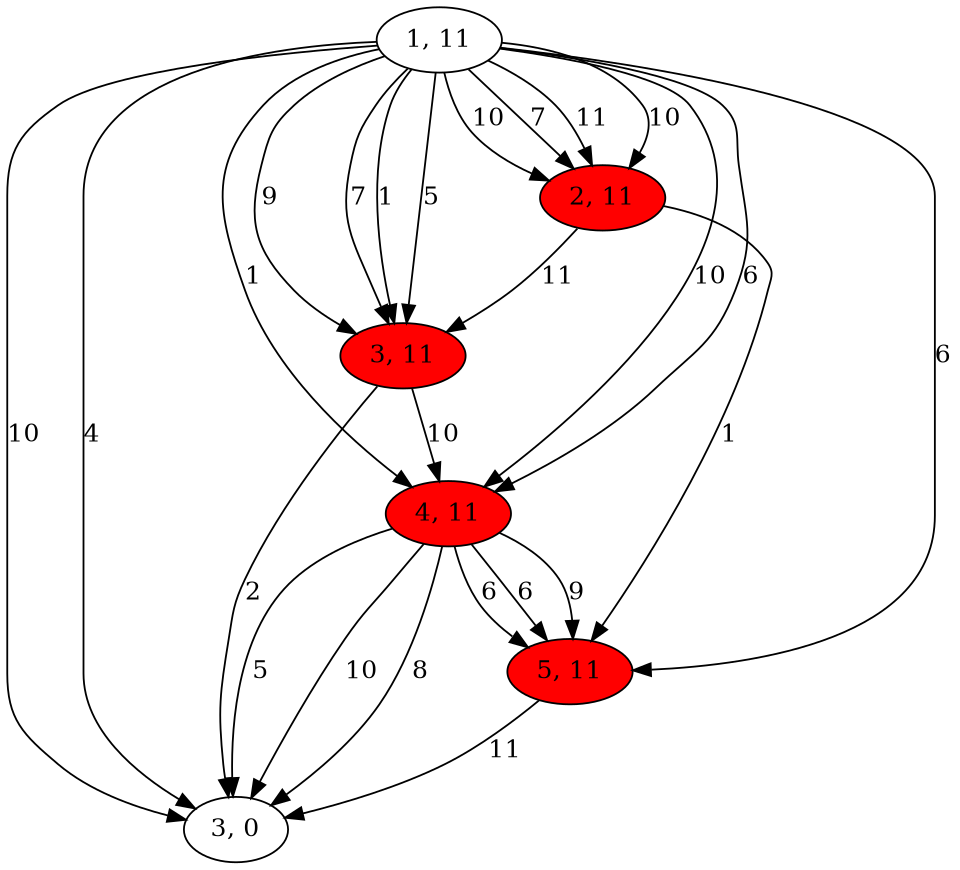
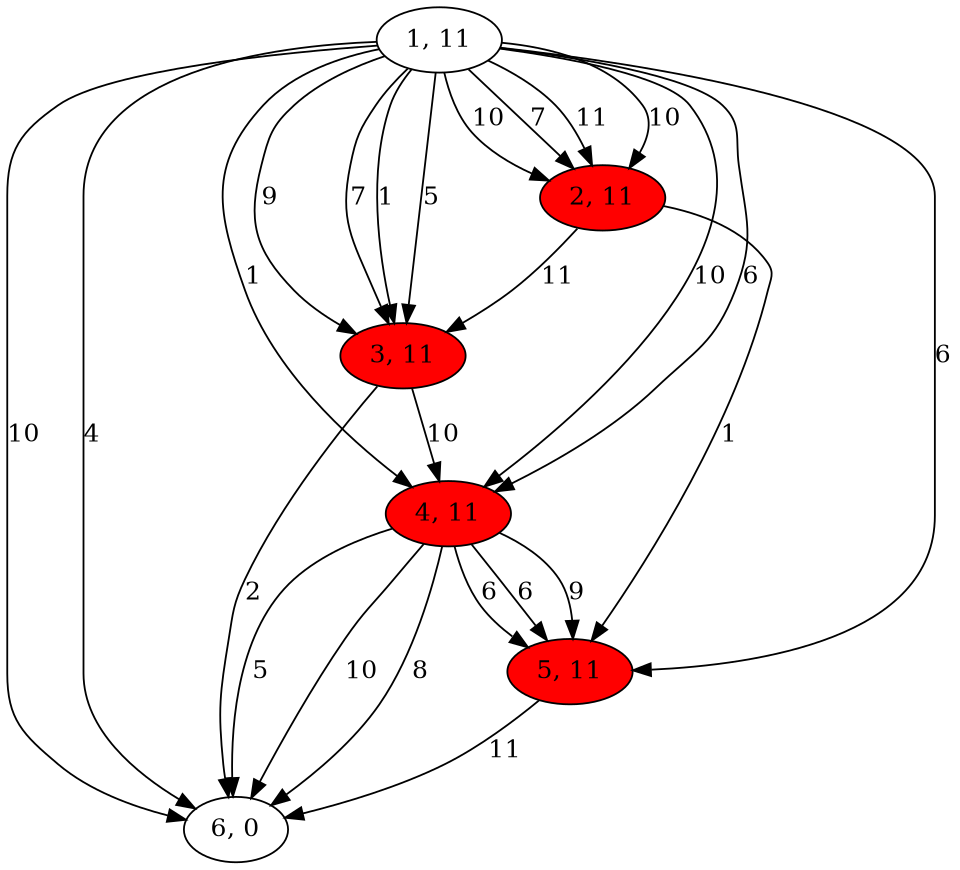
node "3, 0": label "3, 0" -> "6, 0"
